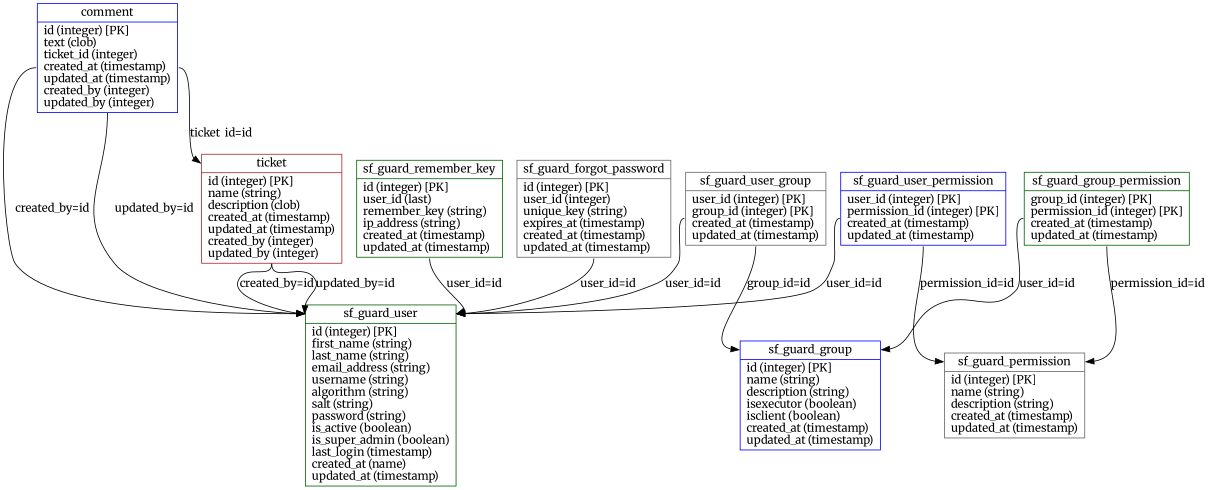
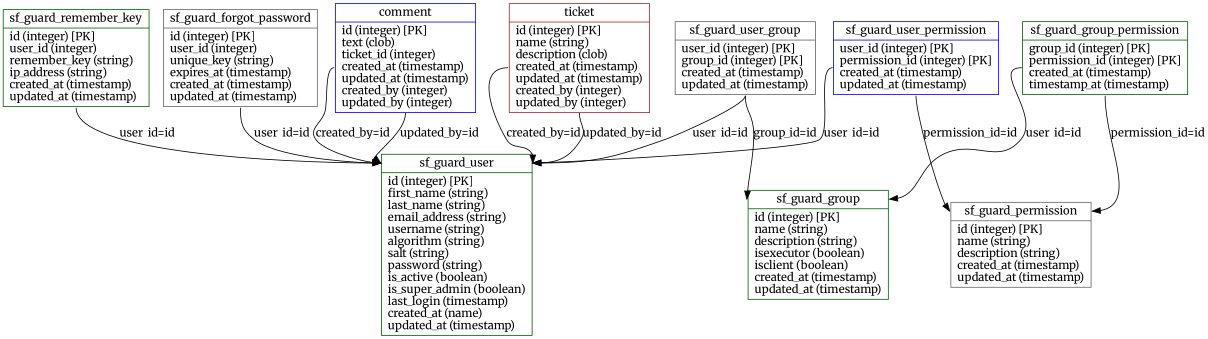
edge "comment" -> "ticket": removed, label "ticket_id=id"
node "sf_guard_remember_key": text "user_id (last)" -> "user_id (integer)"
node "sf_guard_group_permission": text "updated_at (timestamp)" -> "timestamp_at (timestamp)"
node "sf_guard_group": color blue -> darkgreen
